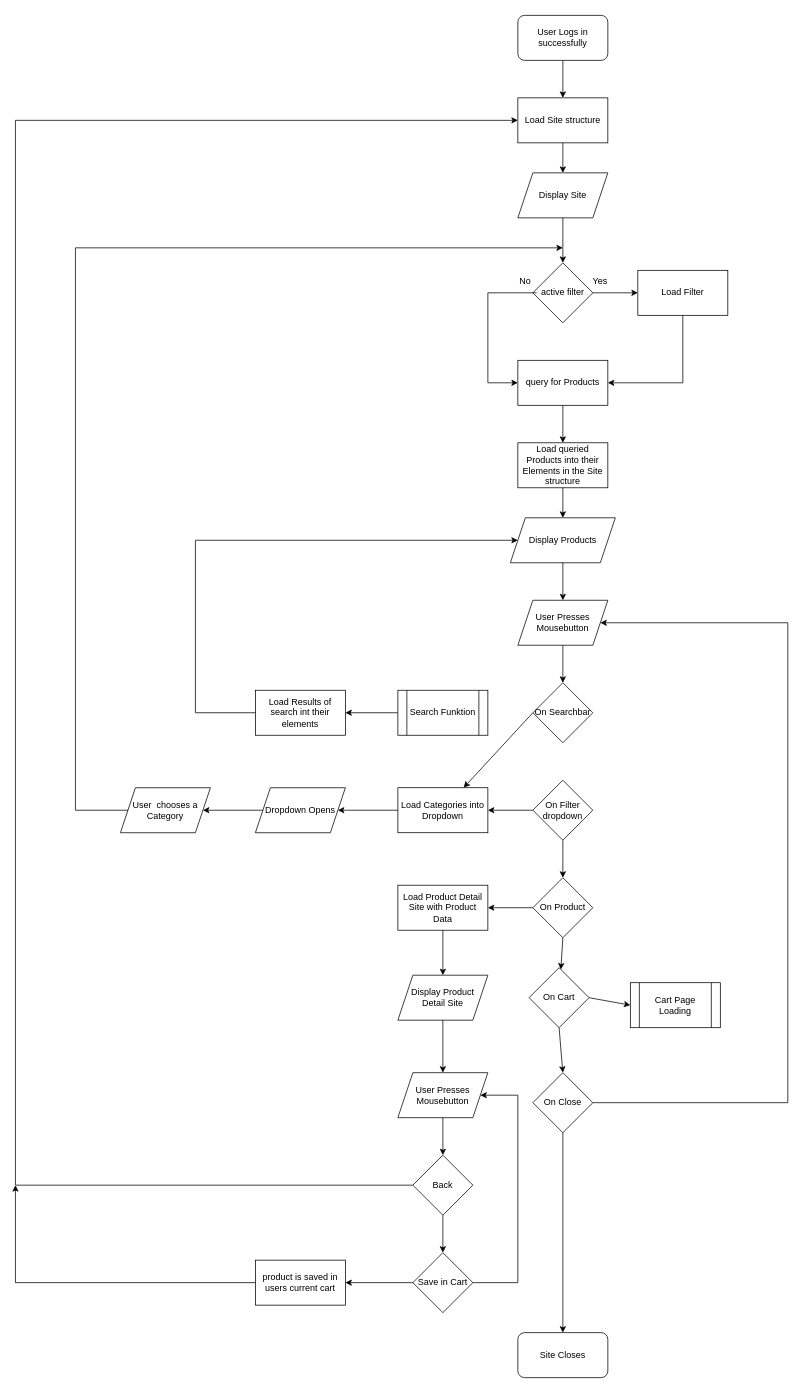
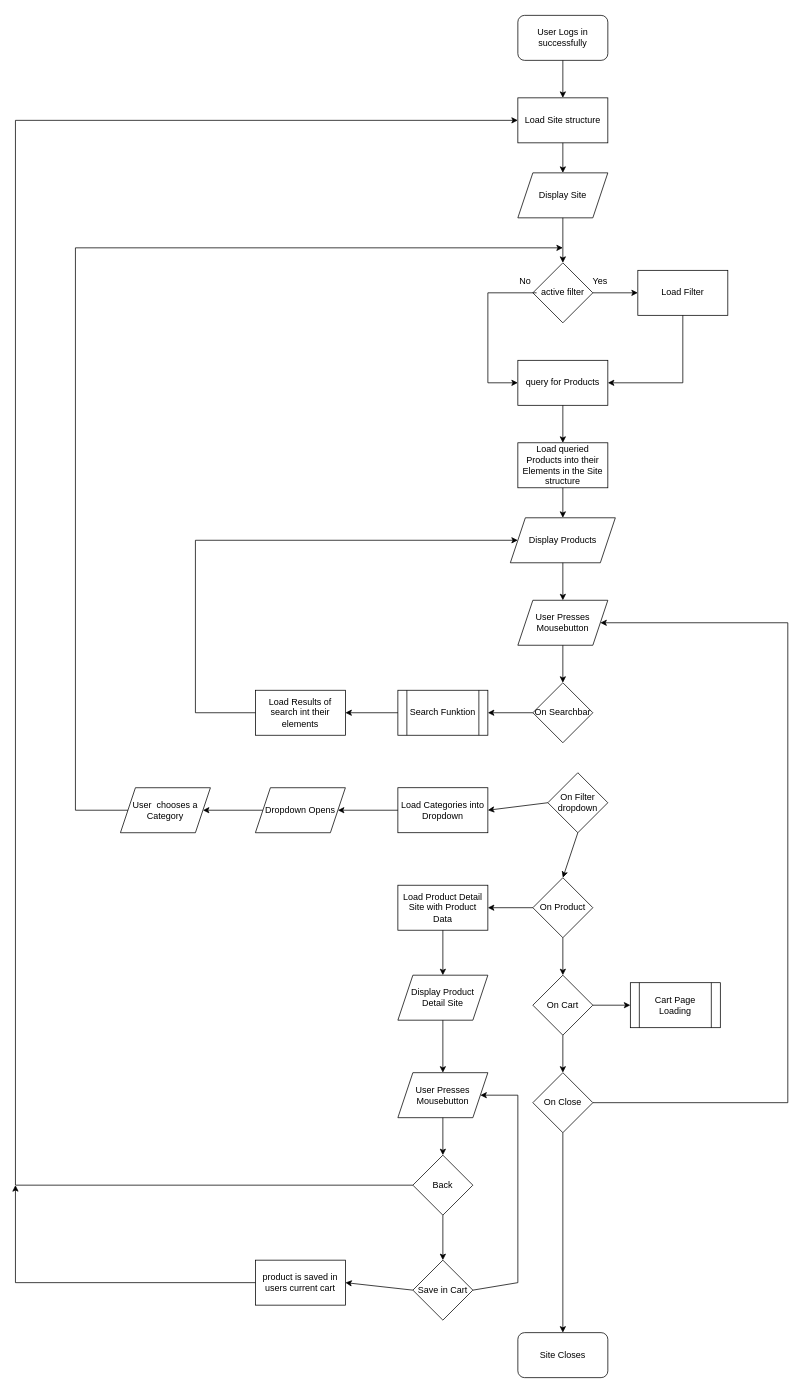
edge "On Searchbar" -> "Load Categories into Dropdown": now "On Searchbar" -> "Search Funktion"
node "On Filter dropdown": moved (563, 810) -> (578, 803)
node "On Cart": moved (559, 998) -> (563, 1005)
node "Save in Cart": moved (443, 1283) -> (443, 1290)
